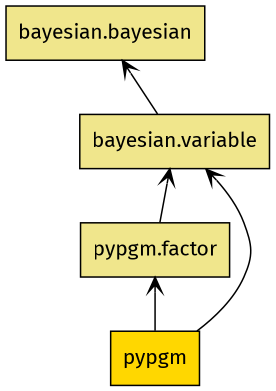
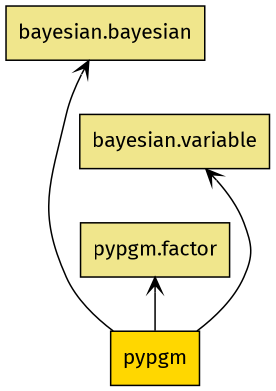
edge "bayesian.variable" -> "bayesian.bayesian": now "pypgm" -> "bayesian.bayesian"
edge "pypgm.factor" -> "bayesian.variable": removed
